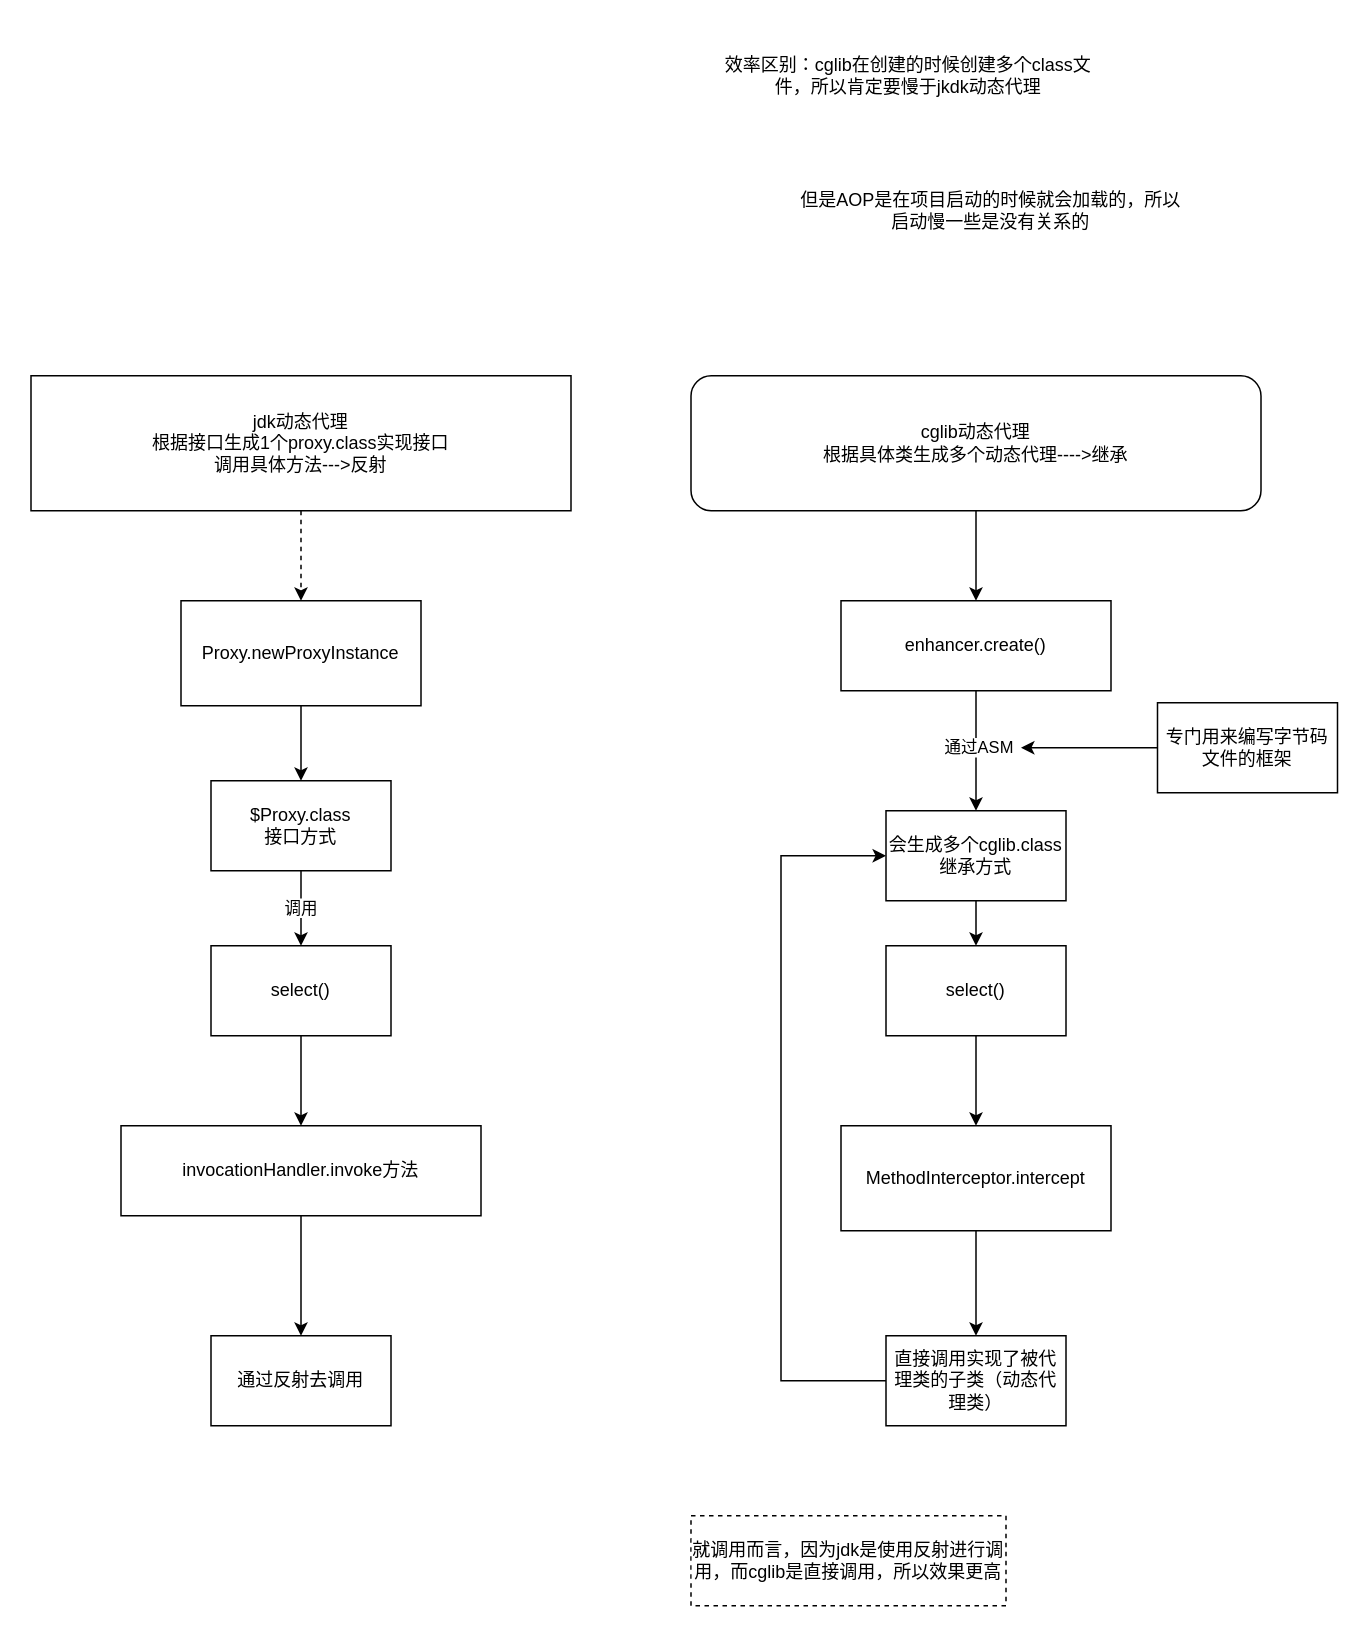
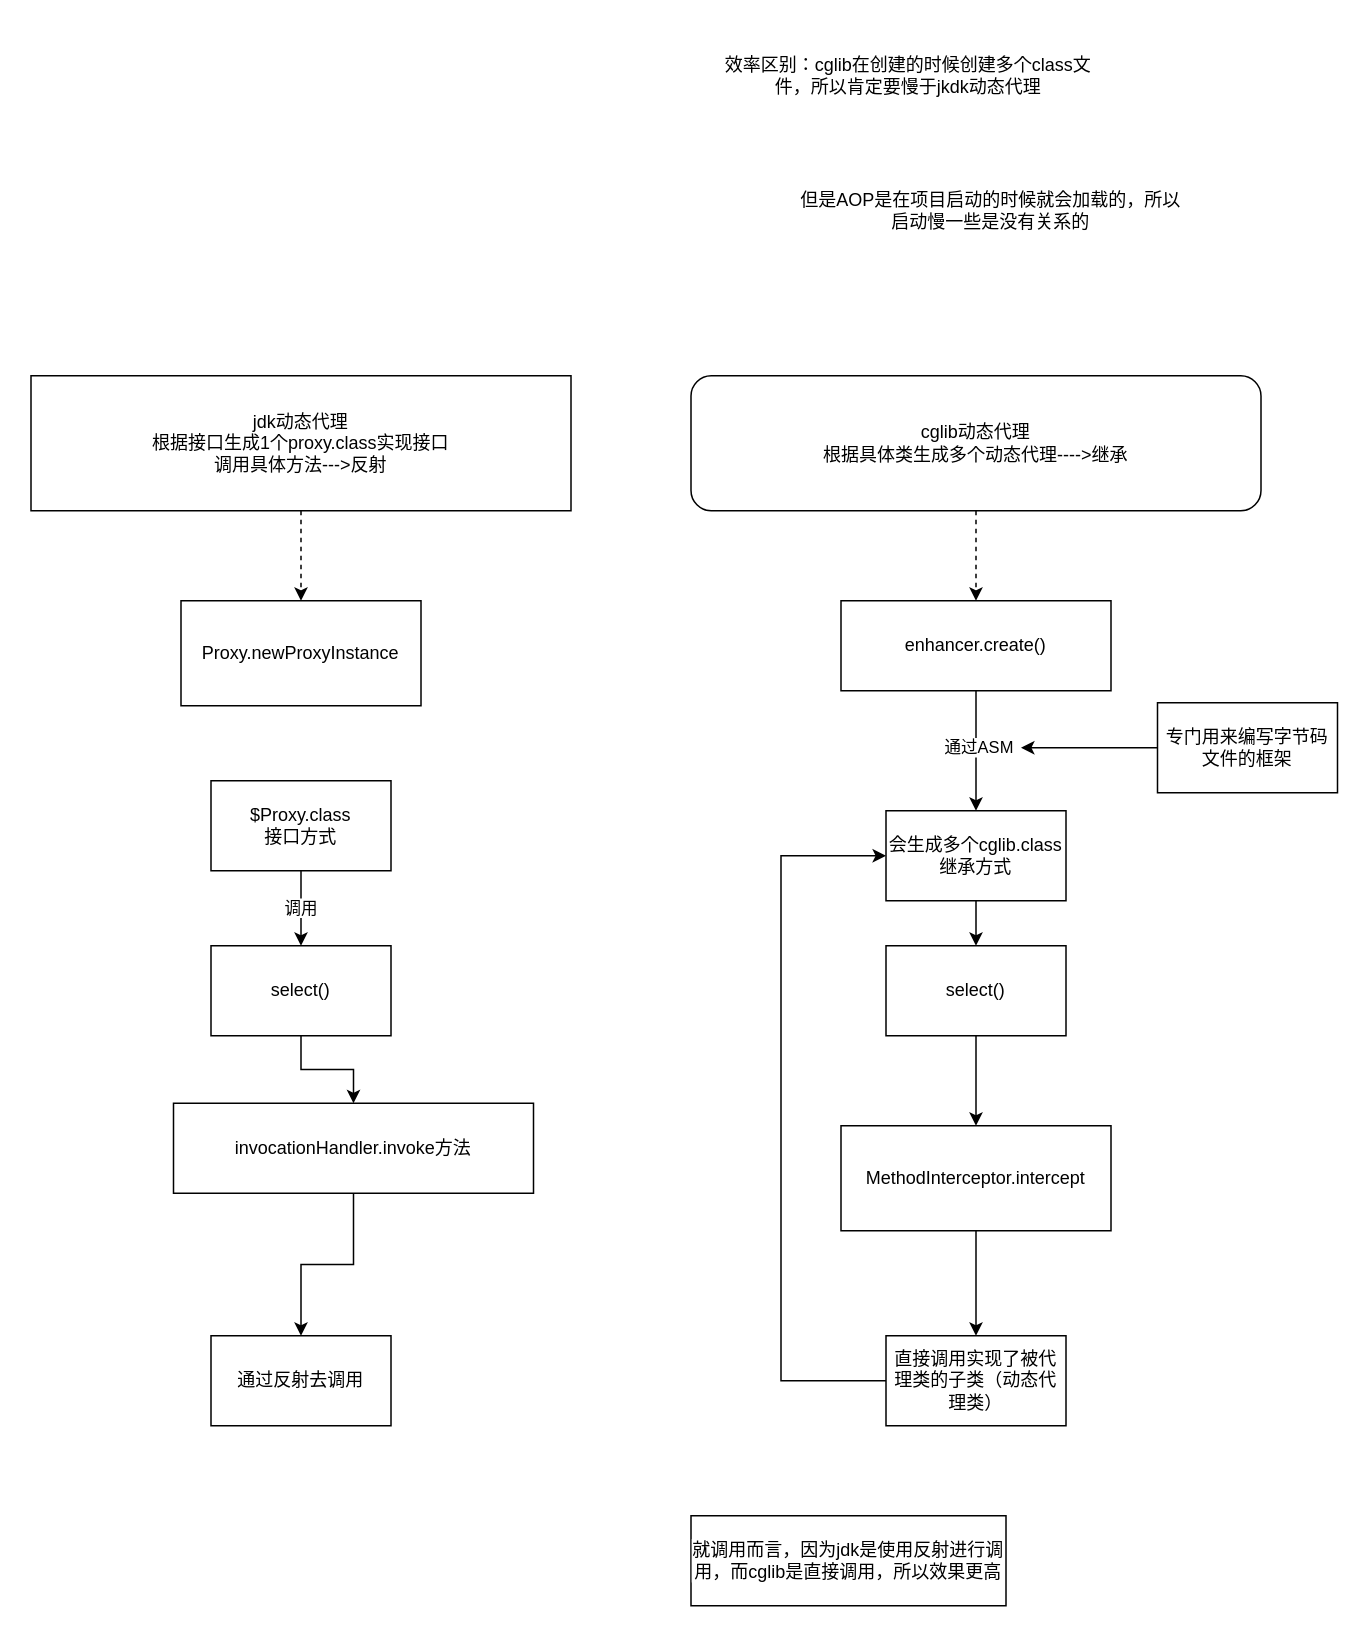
edge "cglib动态代理 根据具体类生成多个动态代理---->继承" -> "enhancer.create()": style solid -> dashed
edge "Proxy.newProxyInstance" -> "$Proxy.class 接口方式": removed
node "invocationHandler.invoke方法": moved (301, 1171) -> (353, 1148)
node "就调用而言，因为jdk是使用反射进行调用，而cglib是直接调用，所以效果更高": style dashed -> solid
